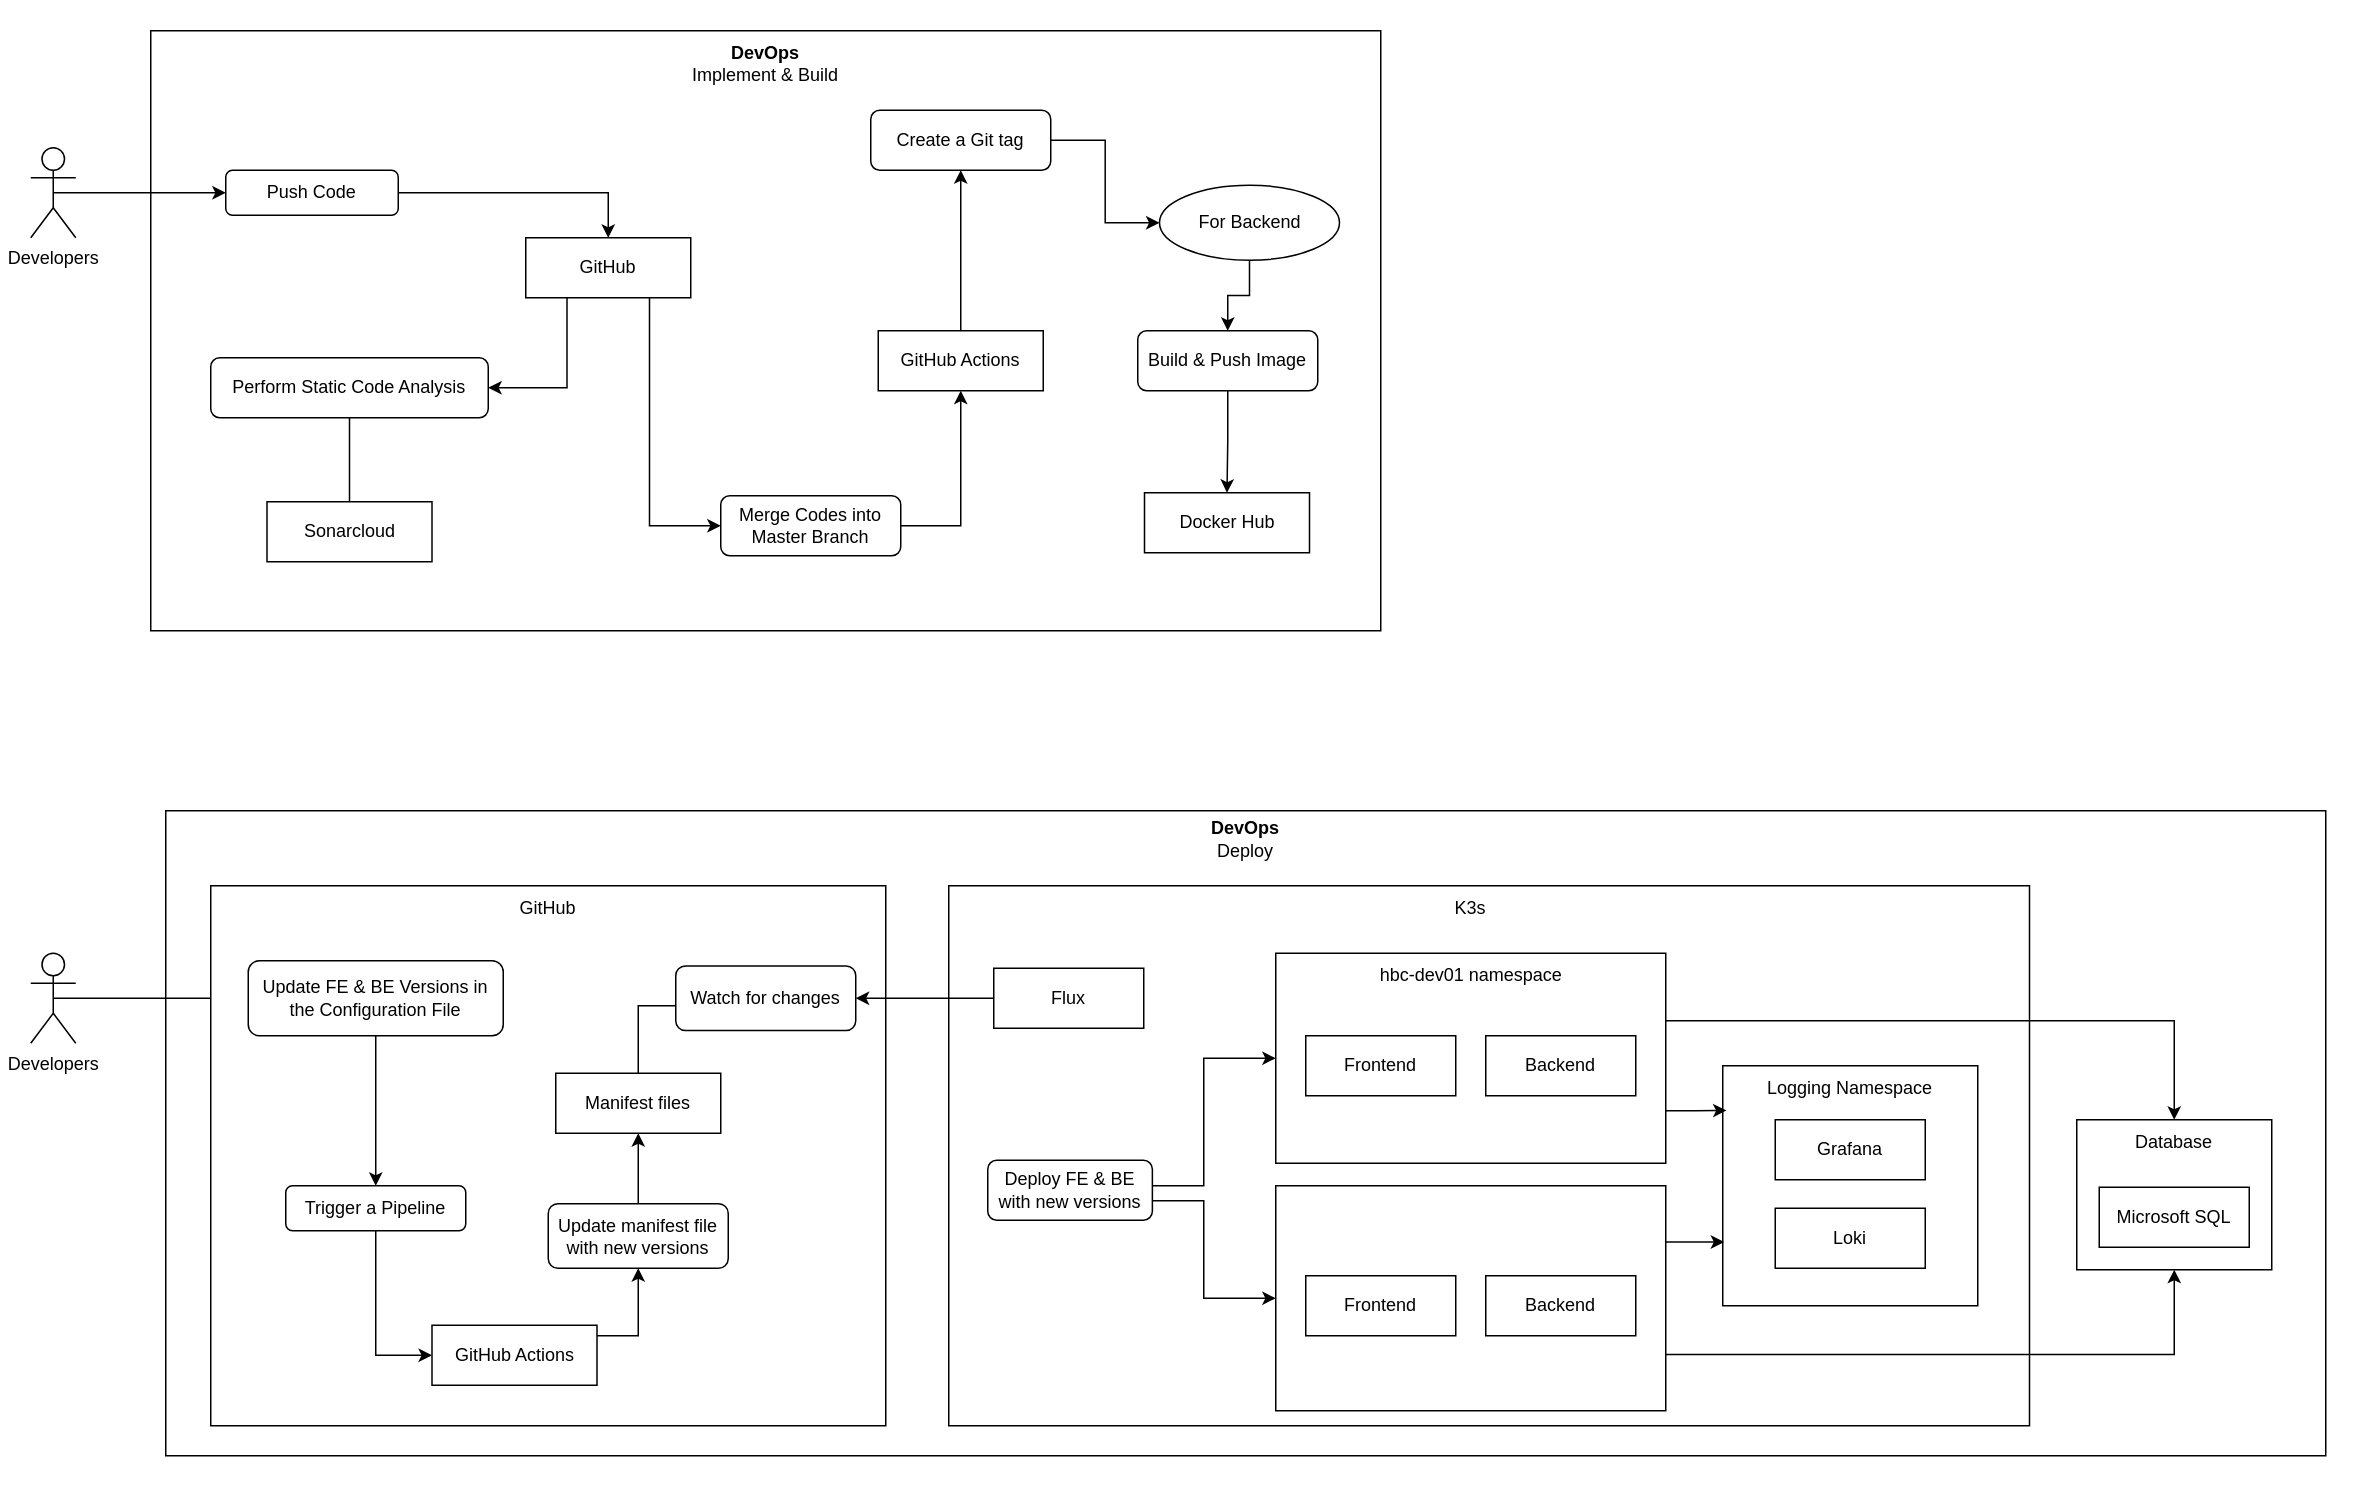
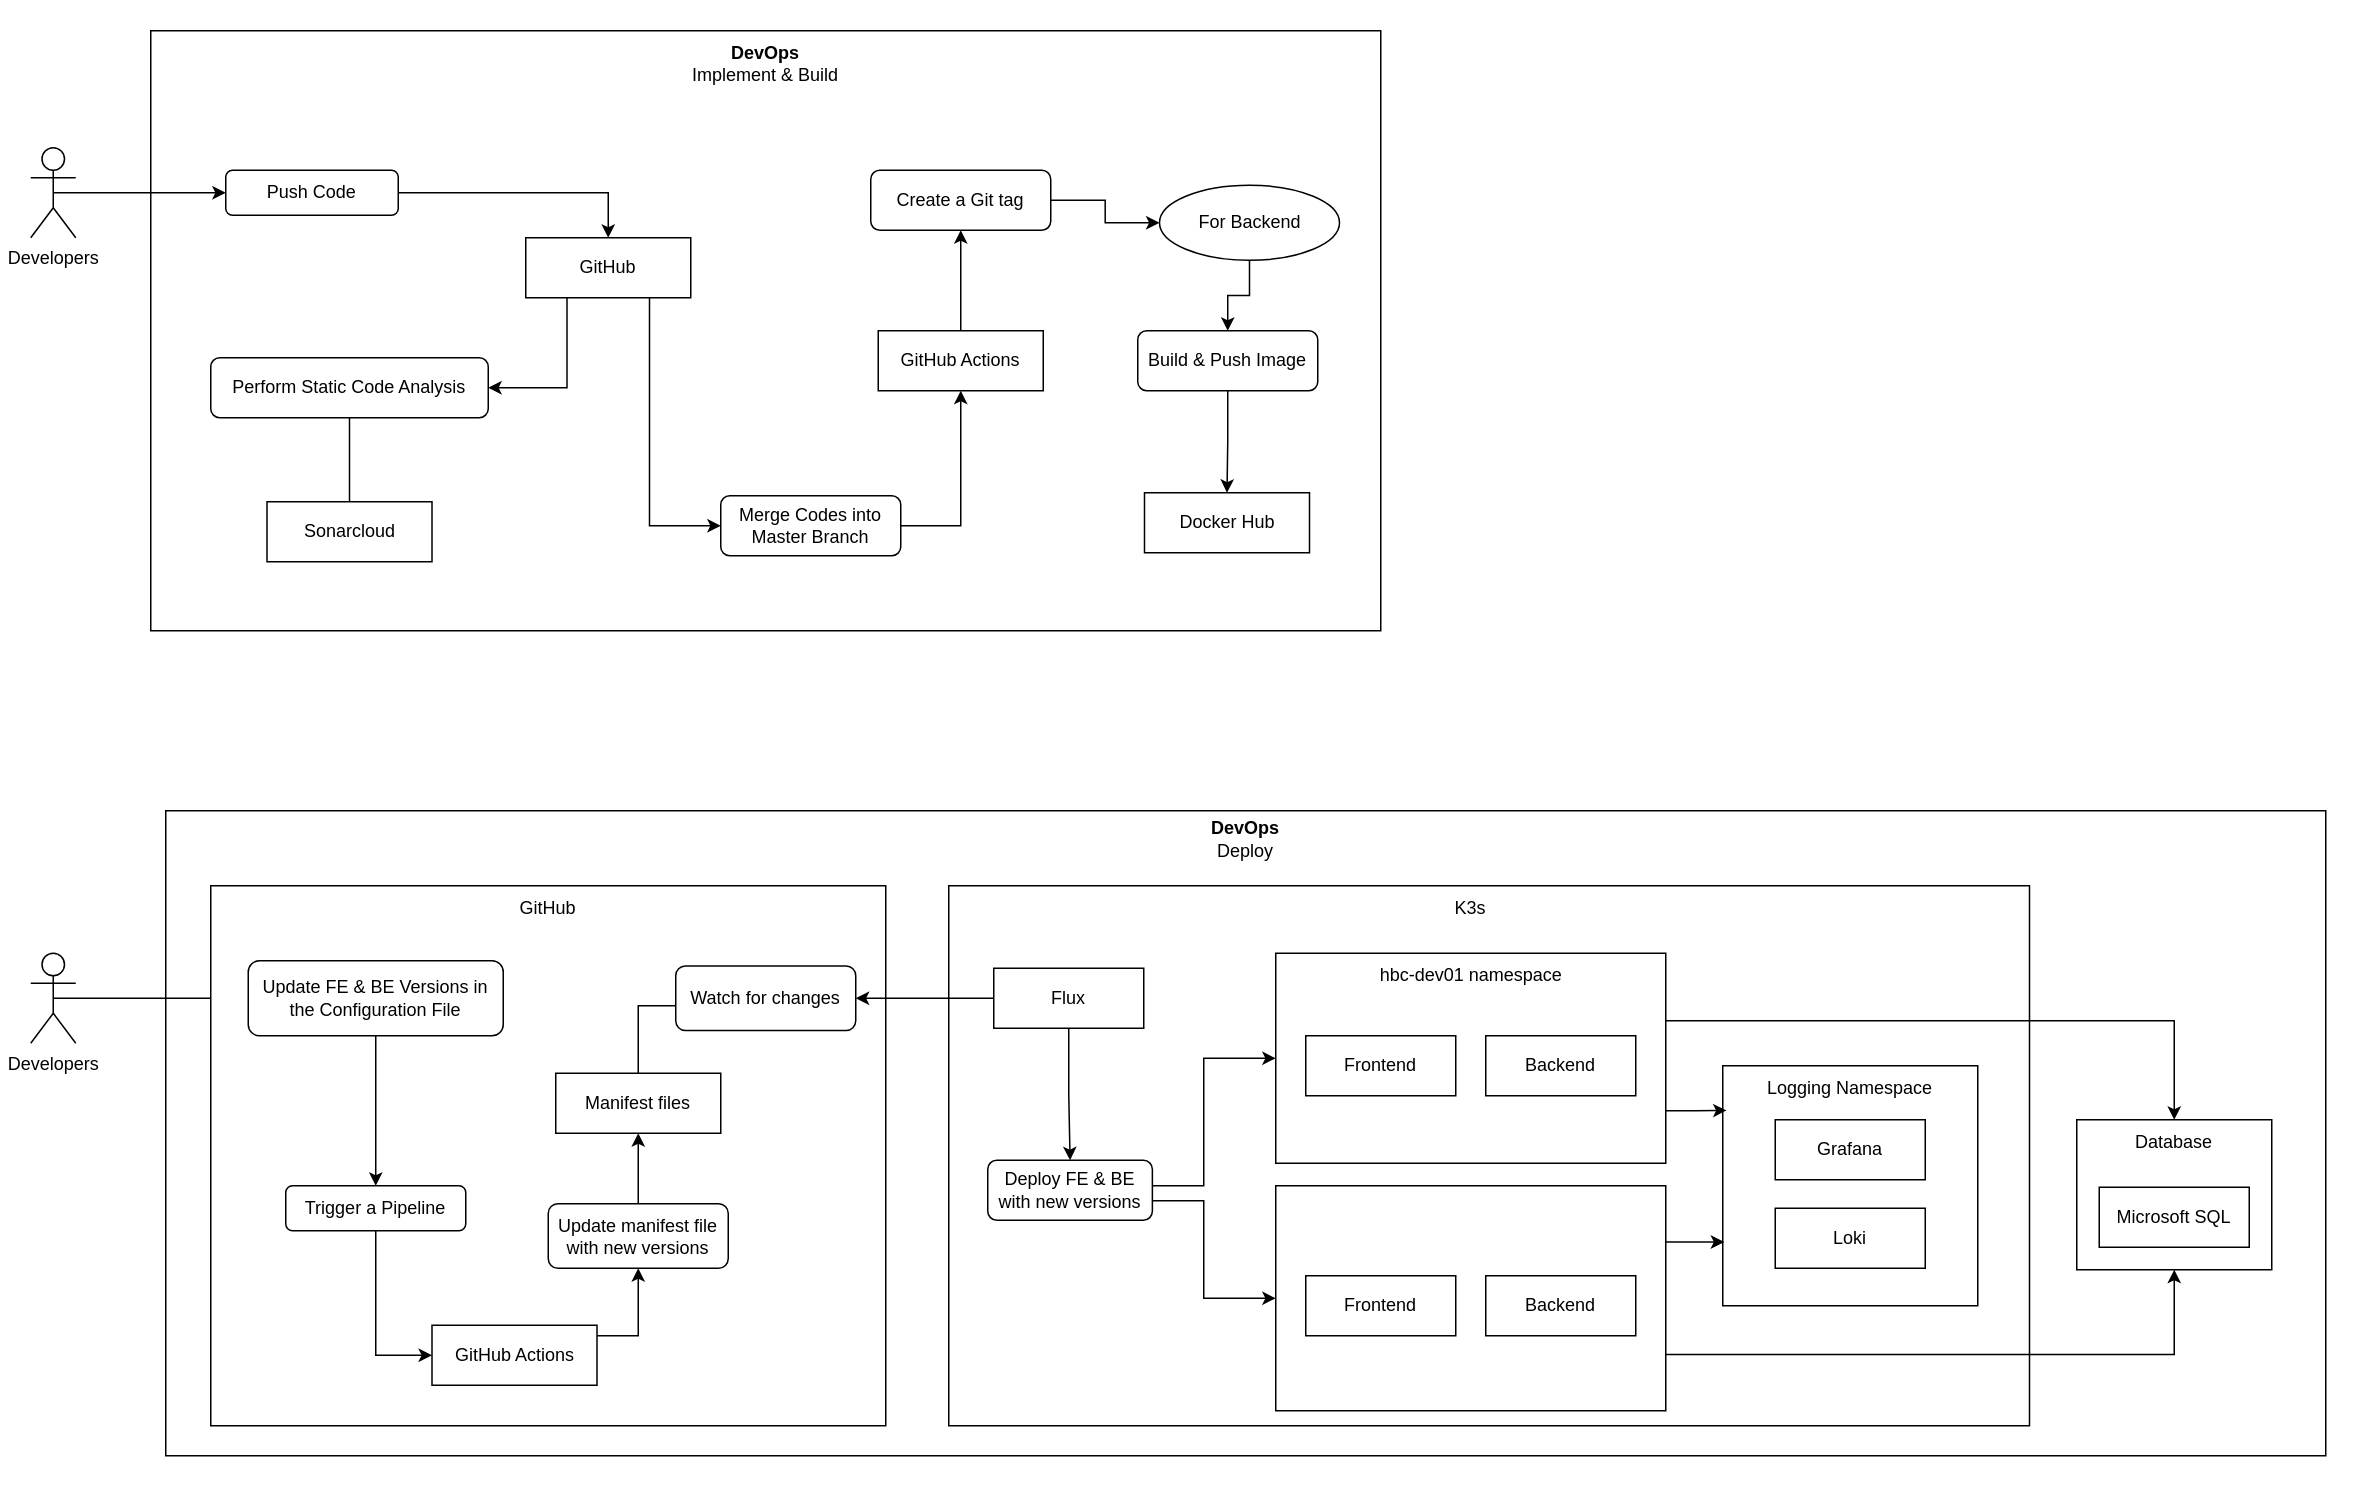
node "Create a Git tag": moved (961, 140) -> (961, 200)
edge "Flux" -> "Deploy FE & BE with new versions": added
